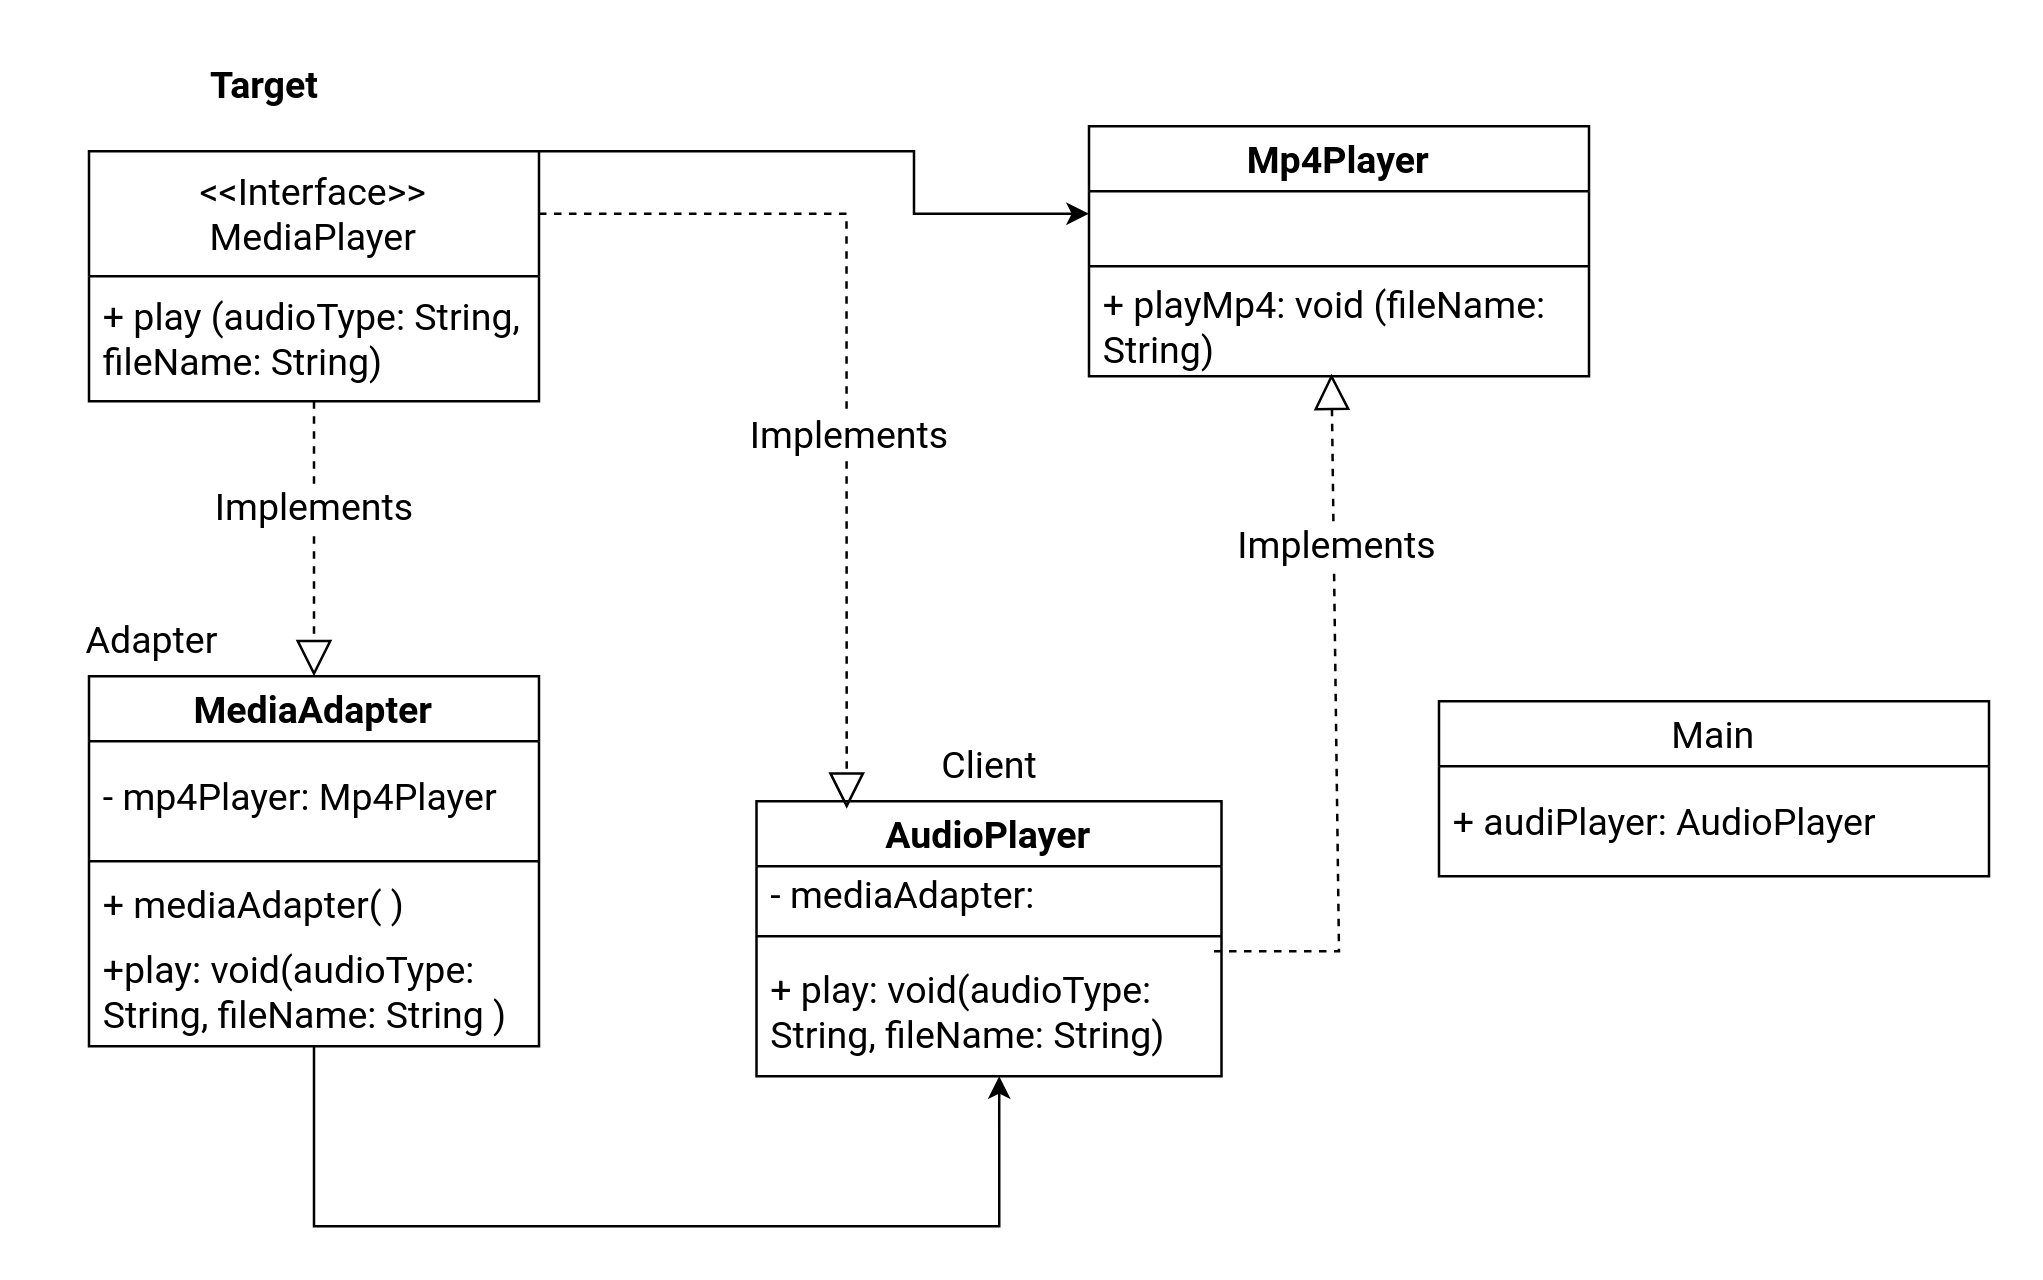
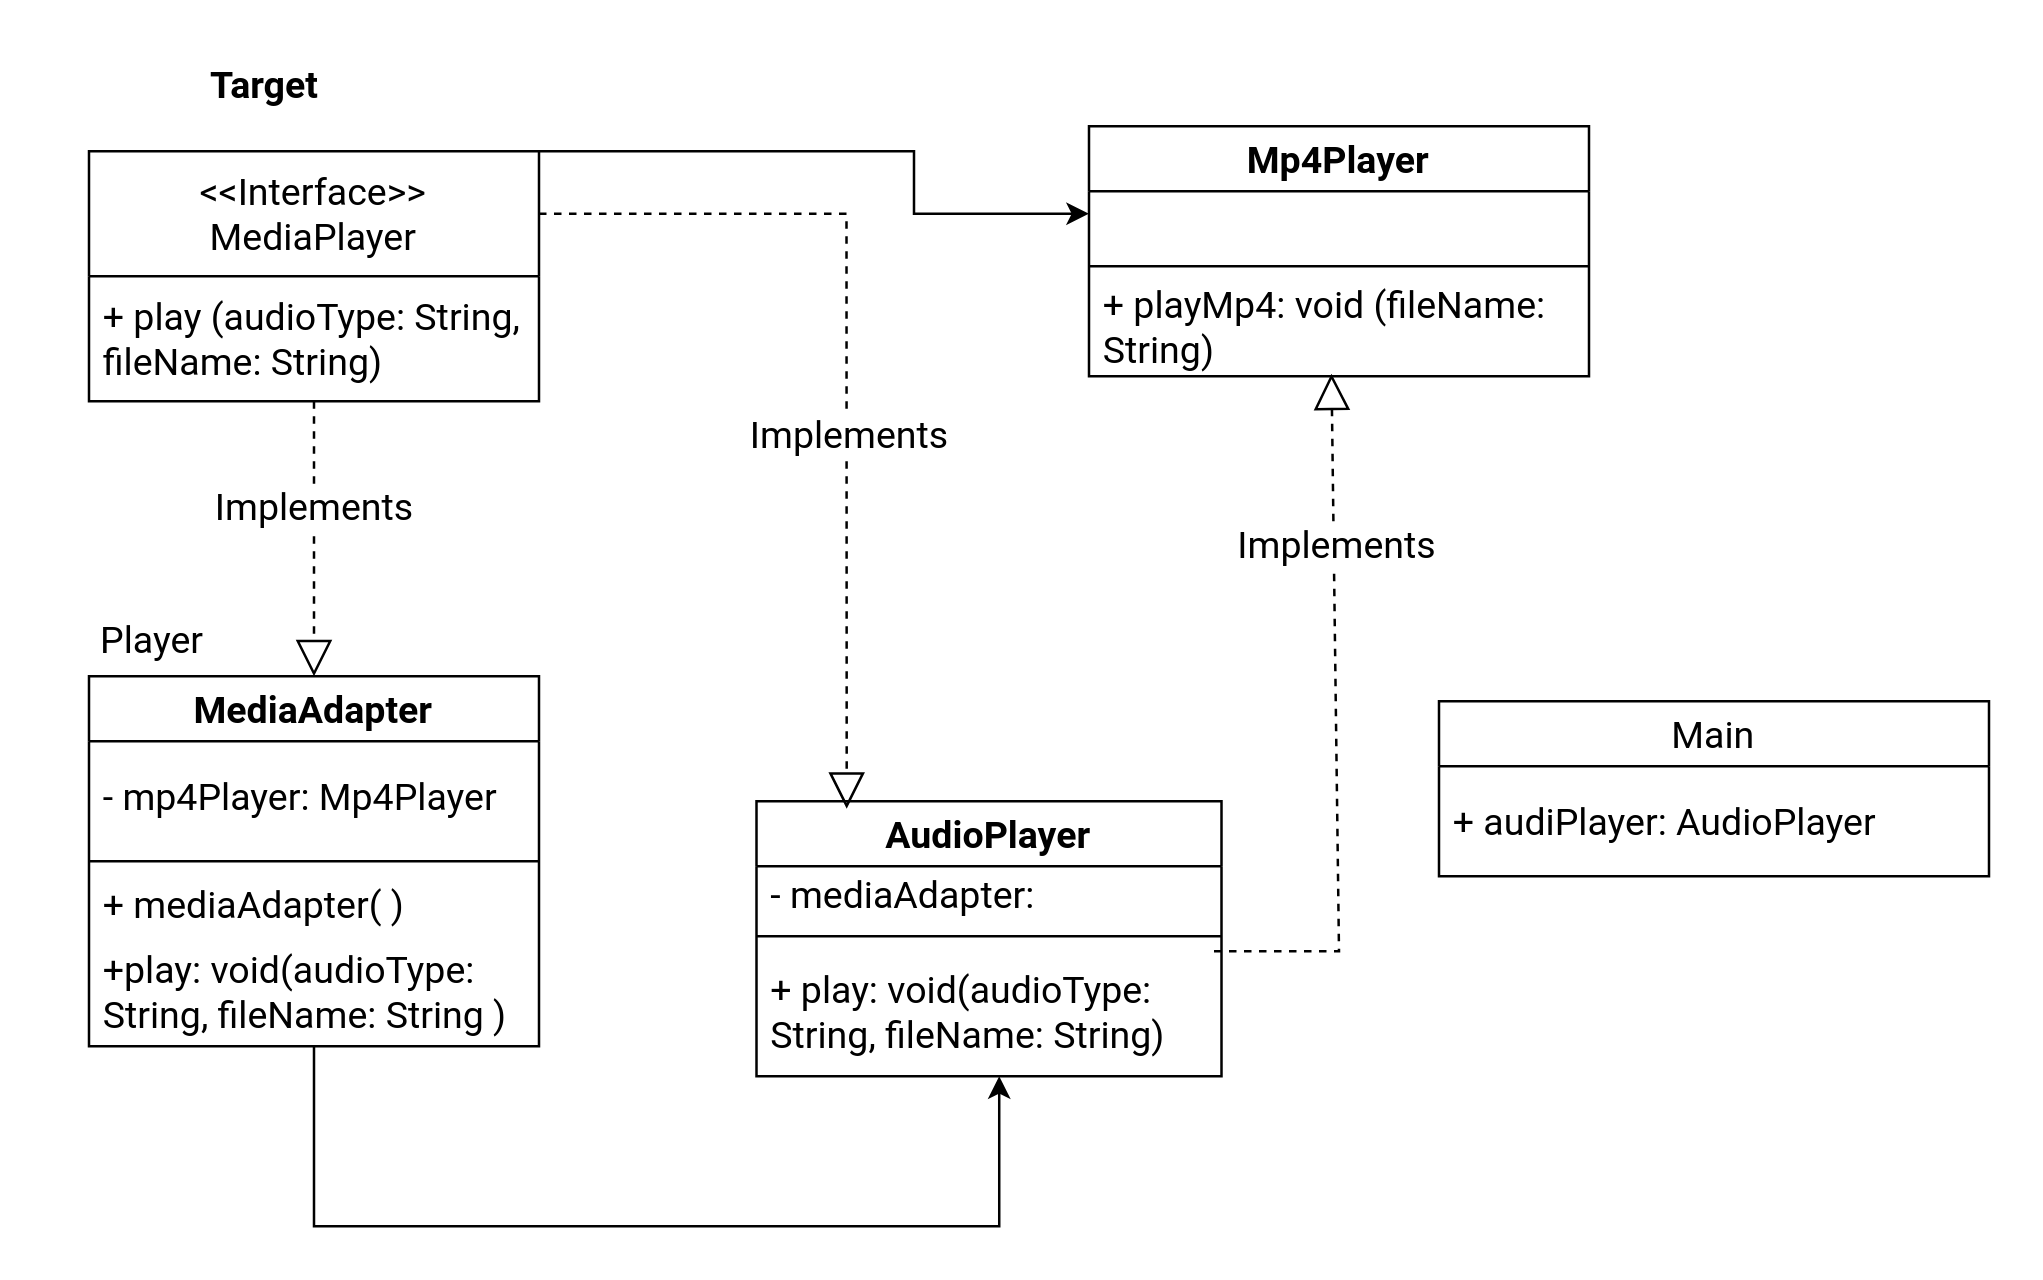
node "Adapter": label "Adapter" -> "Player"
node "Client": removed
